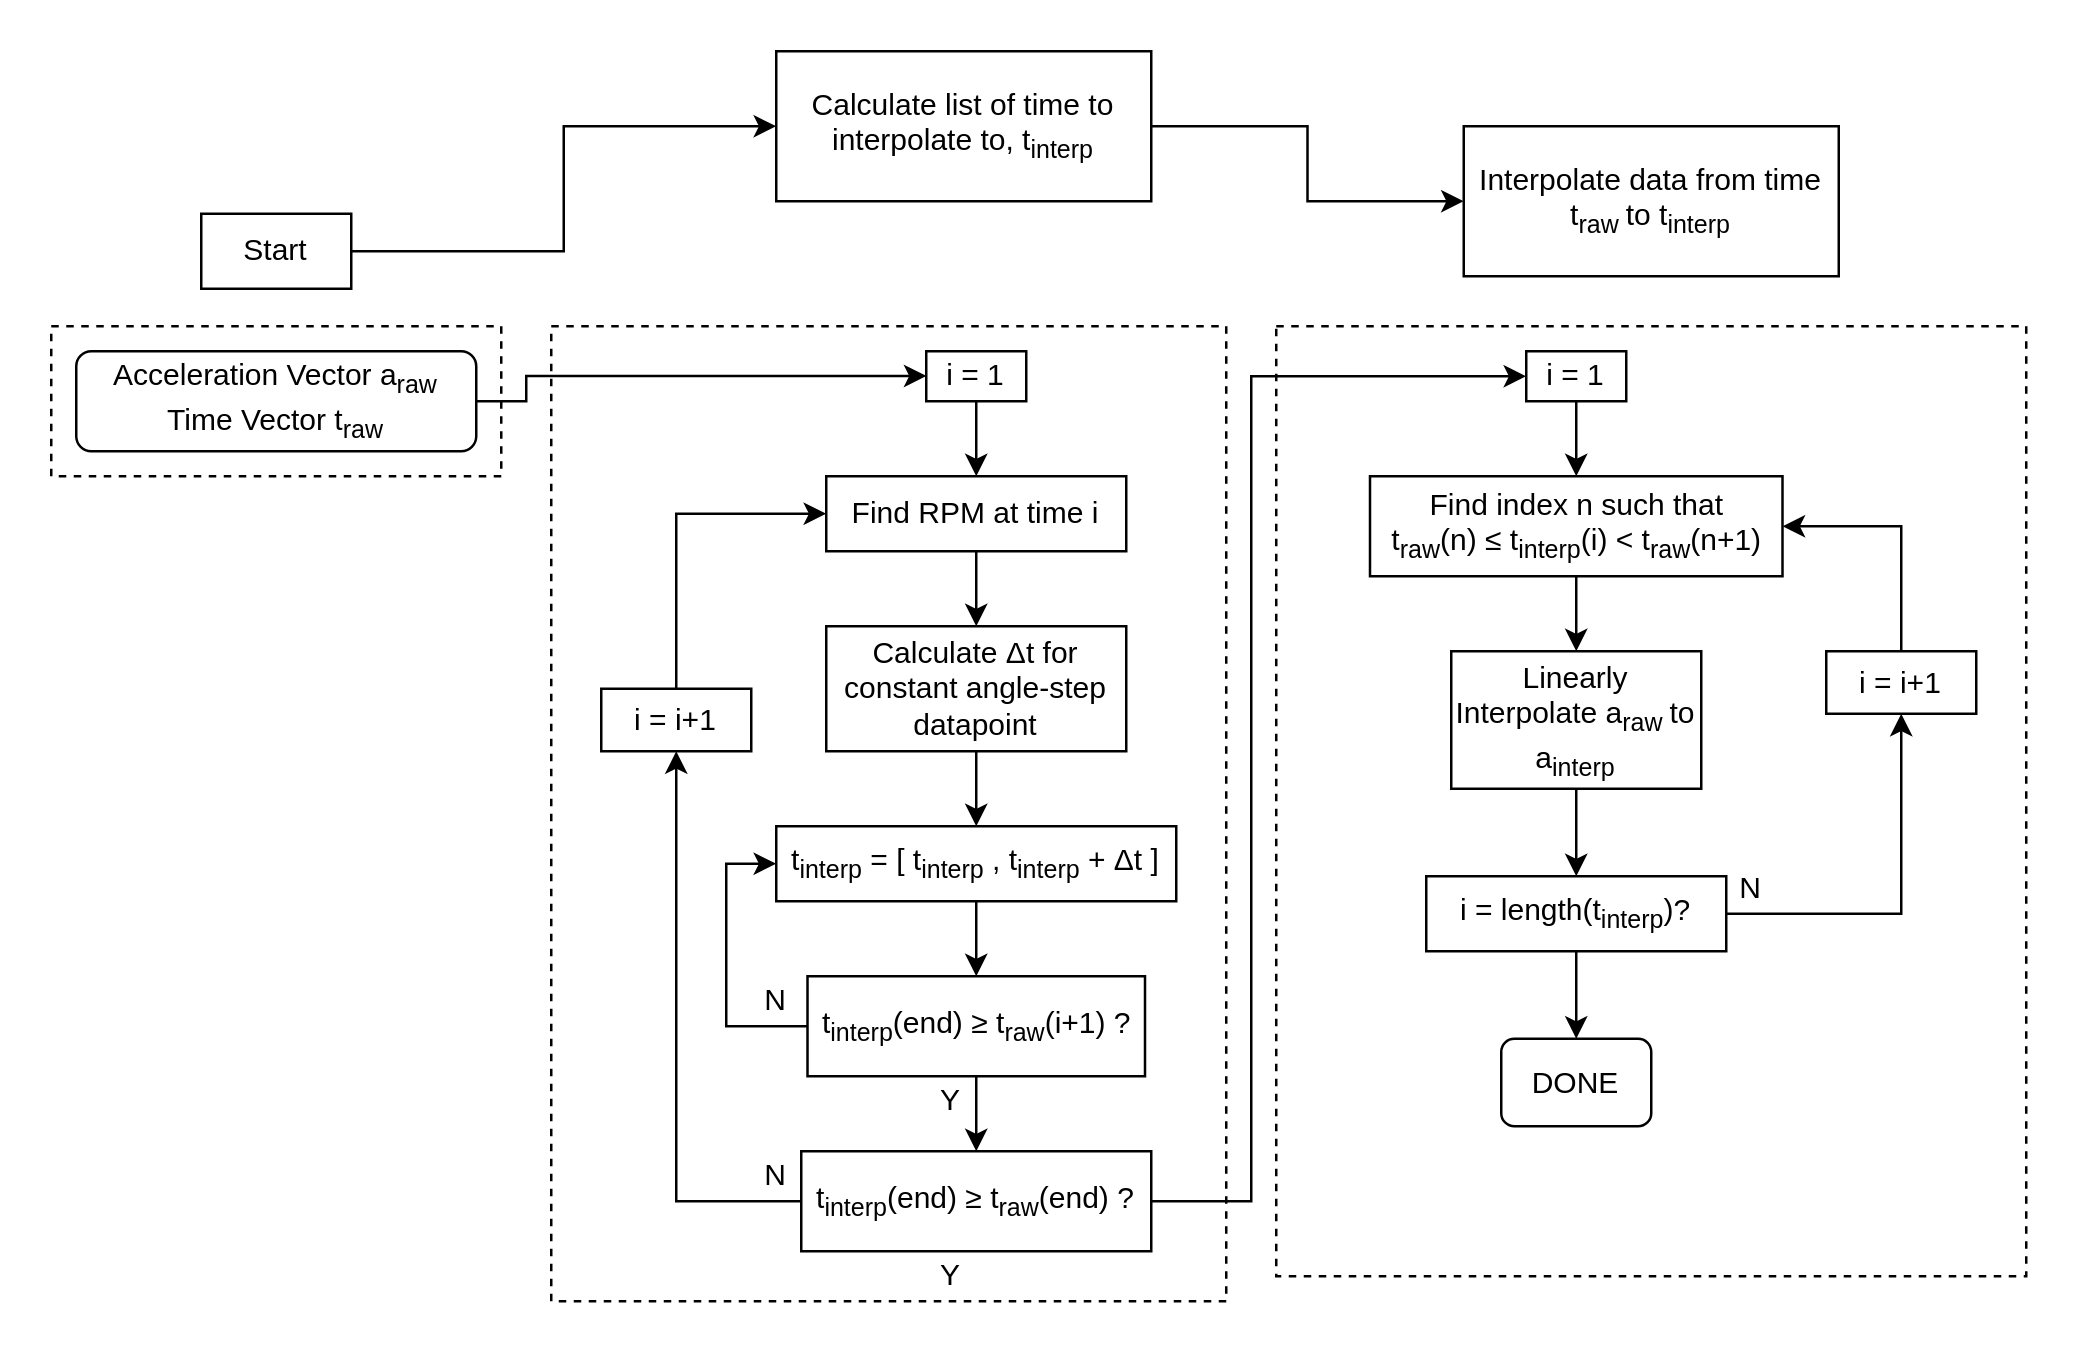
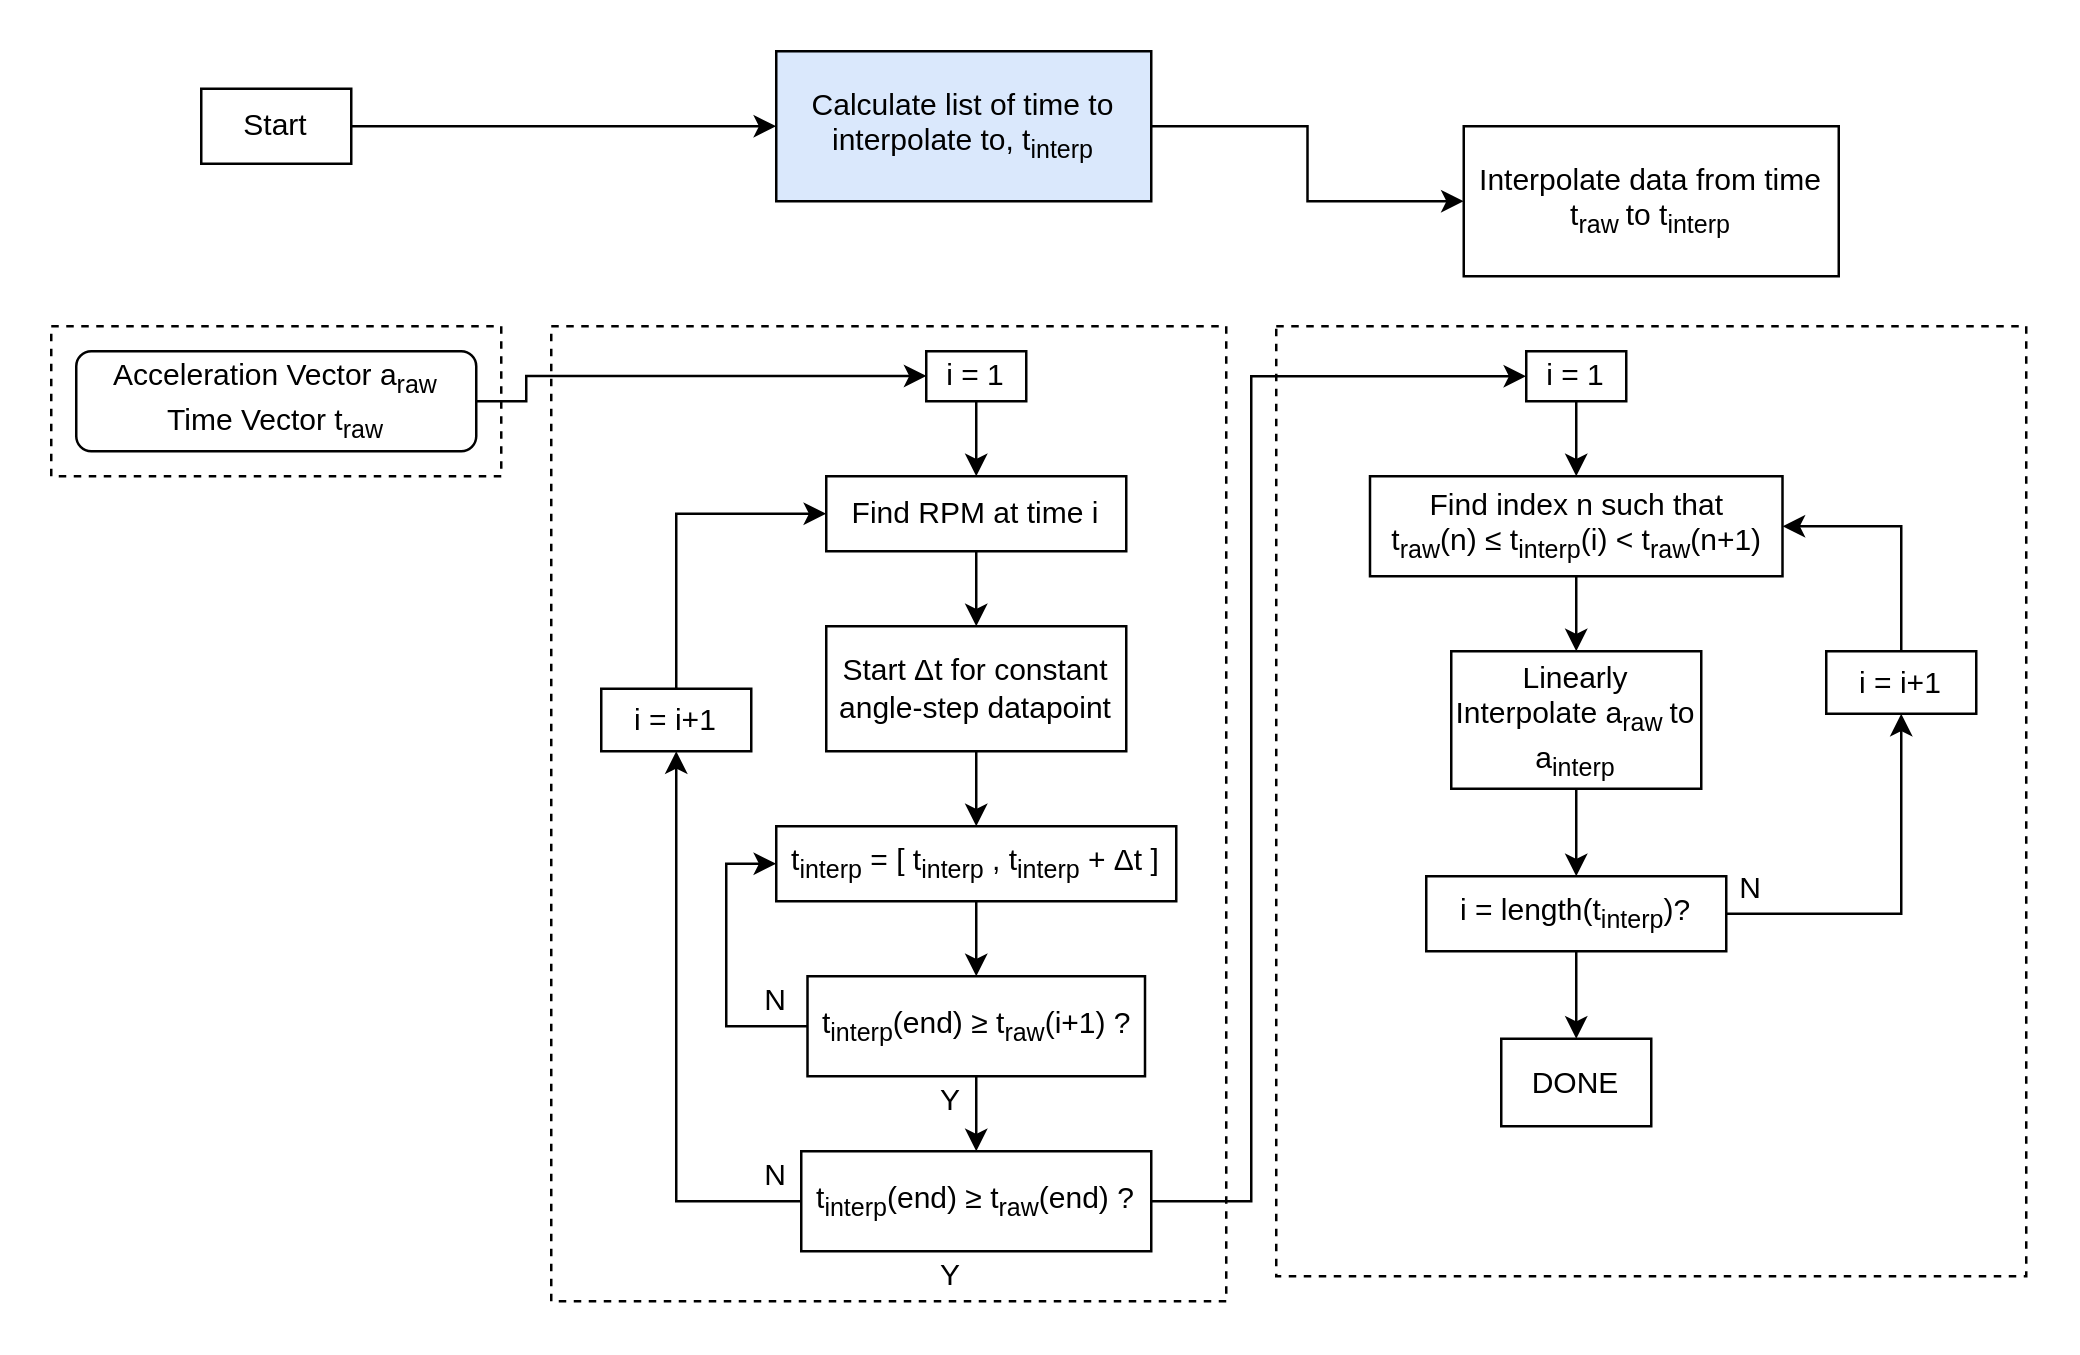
node "Calculate list of time to interpolate to, tinterp": fillcolor #ffffff -> #dae8fc
node "Start": moved (276, 251) -> (276, 126)
node "Calculate Δt for constant angle-step datapoint": label "Calculate Δt for constant angle-step datapoint" -> "Start Δt for constant angle-step datapoint"
node "DONE": shape rounded rectangle -> rectangle
